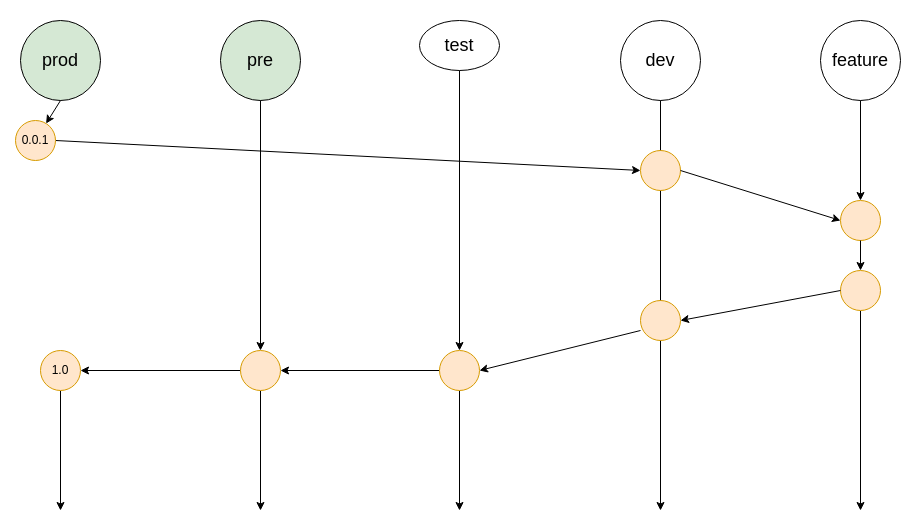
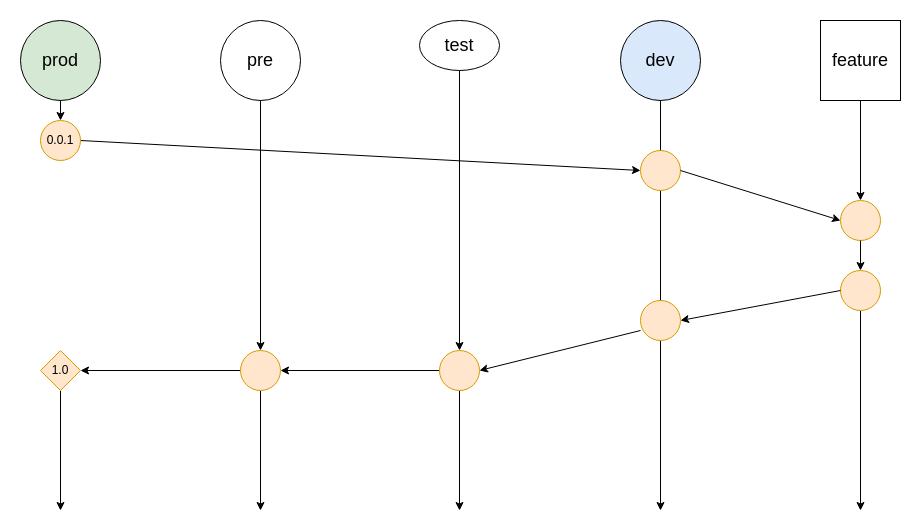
node "pre": fillcolor #d5e8d4 -> #ffffff
node "dev": fillcolor #ffffff -> #dae8fc
node "feature": shape ellipse -> rectangle
node "0.0.1": moved (36, 141) -> (61, 141)
node "1.0": shape ellipse -> diamond
